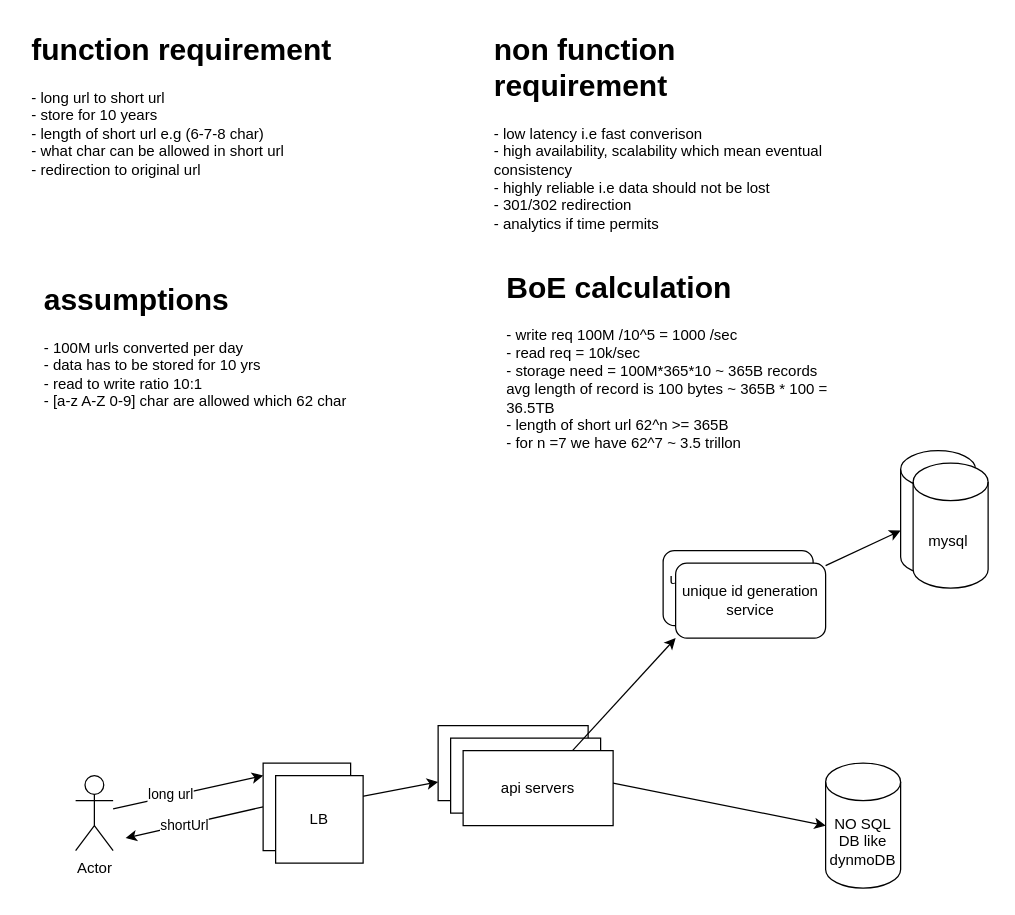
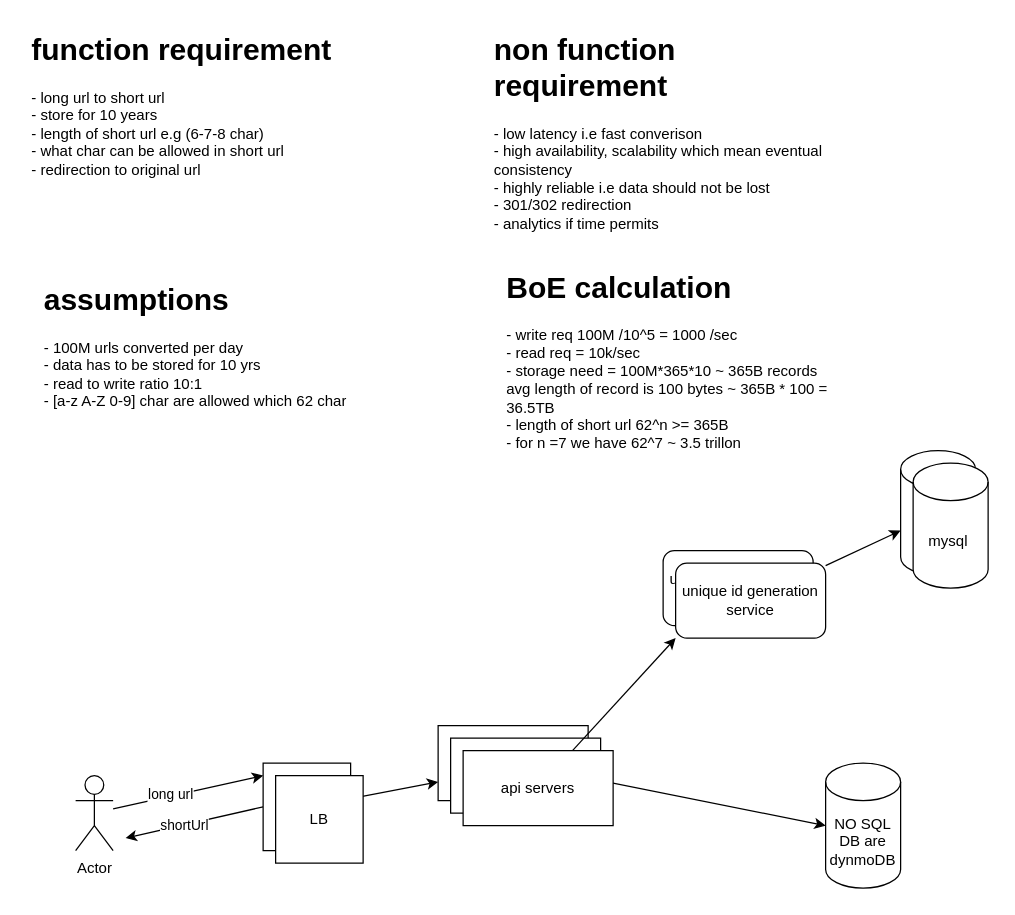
node "NO SQL DB like dynmoDB": label "NO SQL DB like dynmoDB" -> "NO SQL DB are dynmoDB"
